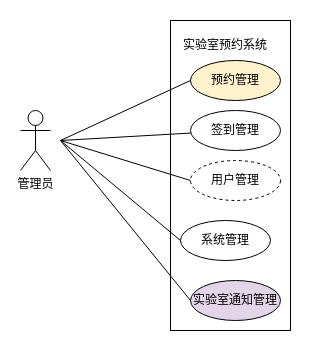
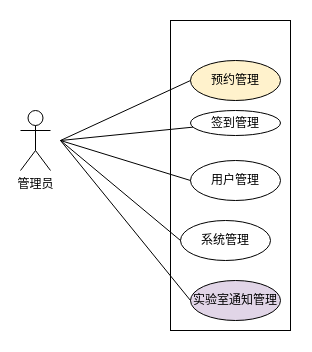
node "实验室预约系统": removed
node "签到管理": size 90x40 -> 90x25
node "用户管理": style dashed -> solid
